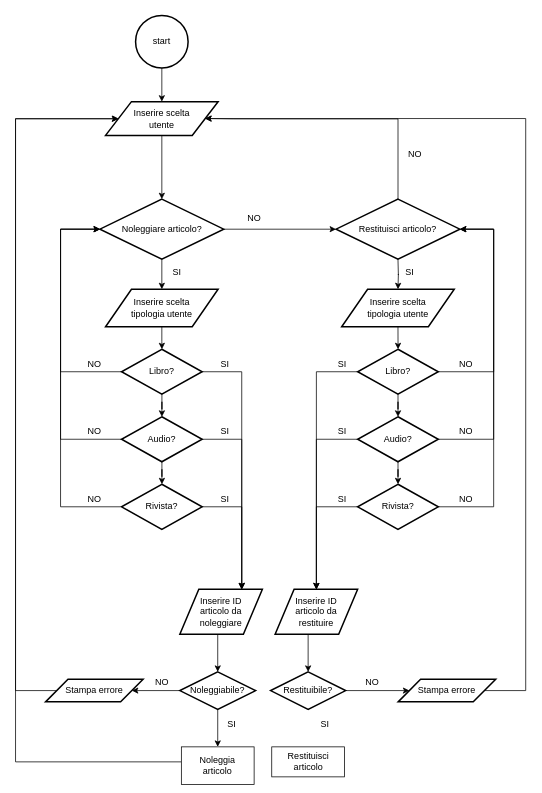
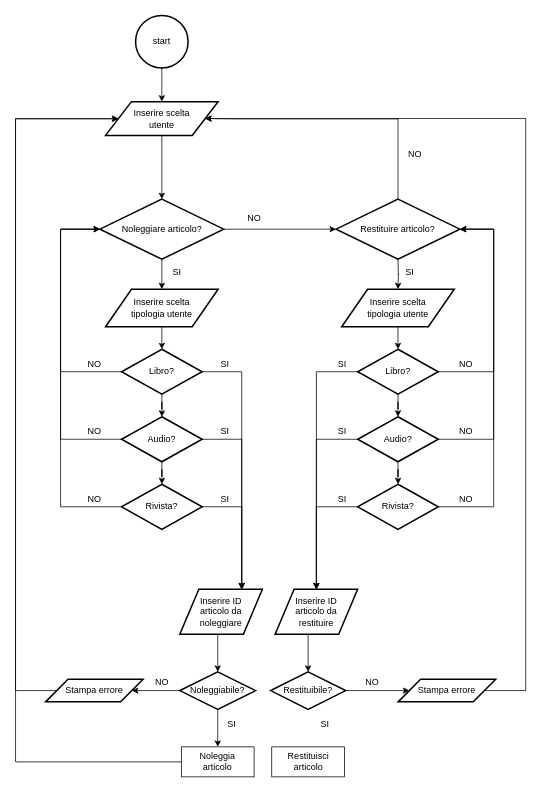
node "Restituisci articolo?": label "Restituisci articolo?" -> "Restituire articolo?"
node "Noleggia articolo": size 73x38 -> 73x30
